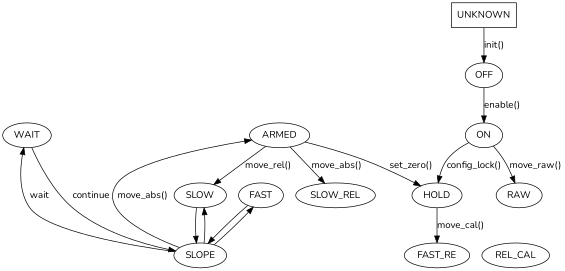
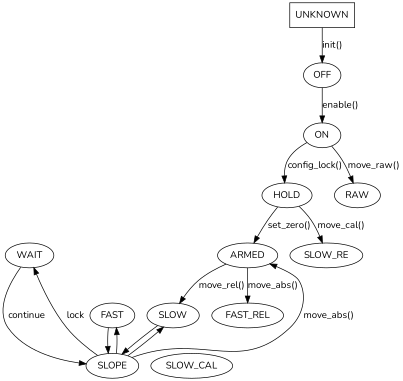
edge "ARMED" -> "HOLD": reversed
edge "SLOPE" -> "WAIT": label "wait" -> "lock"
node "SLOW_REL": label "SLOW_REL" -> "FAST_REL"
node "FAST_RE": label "FAST_RE" -> "SLOW_RE"
node "REL_CAL": label "REL_CAL" -> "SLOW_CAL"
